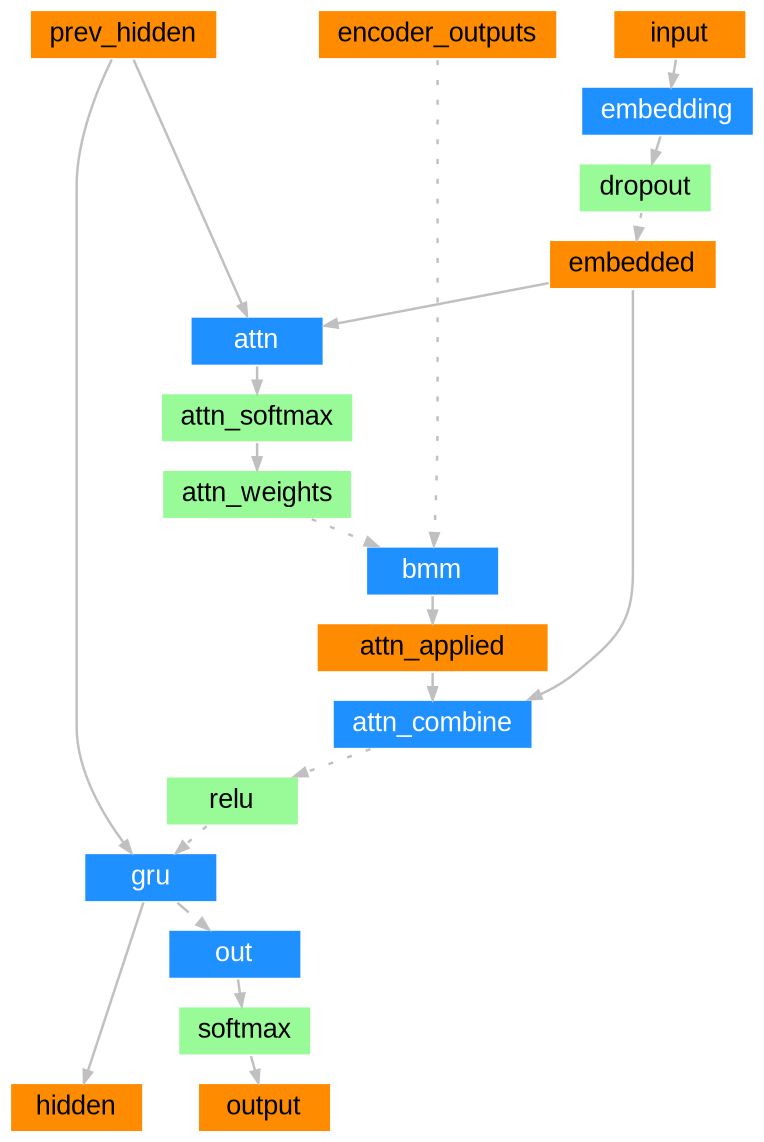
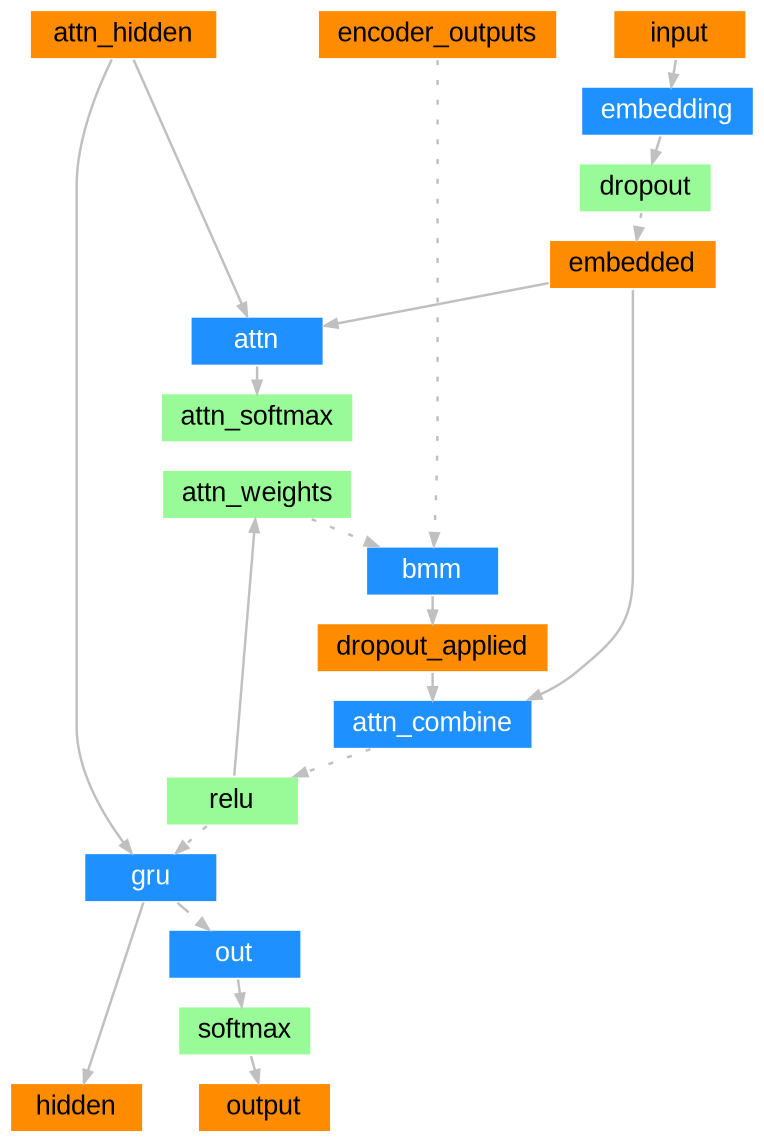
node "prev_hidden": label "prev_hidden" -> "attn_hidden"
edge "attn_softmax" -> "attn_weights": now "relu" -> "attn_weights"
node "attn_applied": label "attn_applied" -> "dropout_applied"
